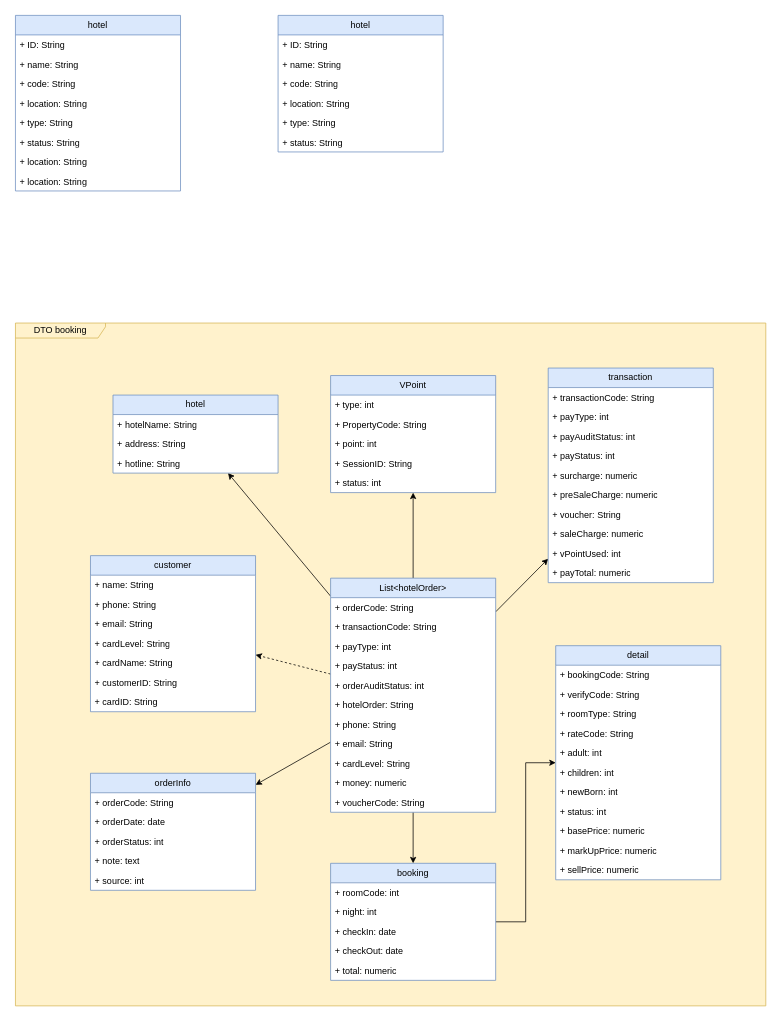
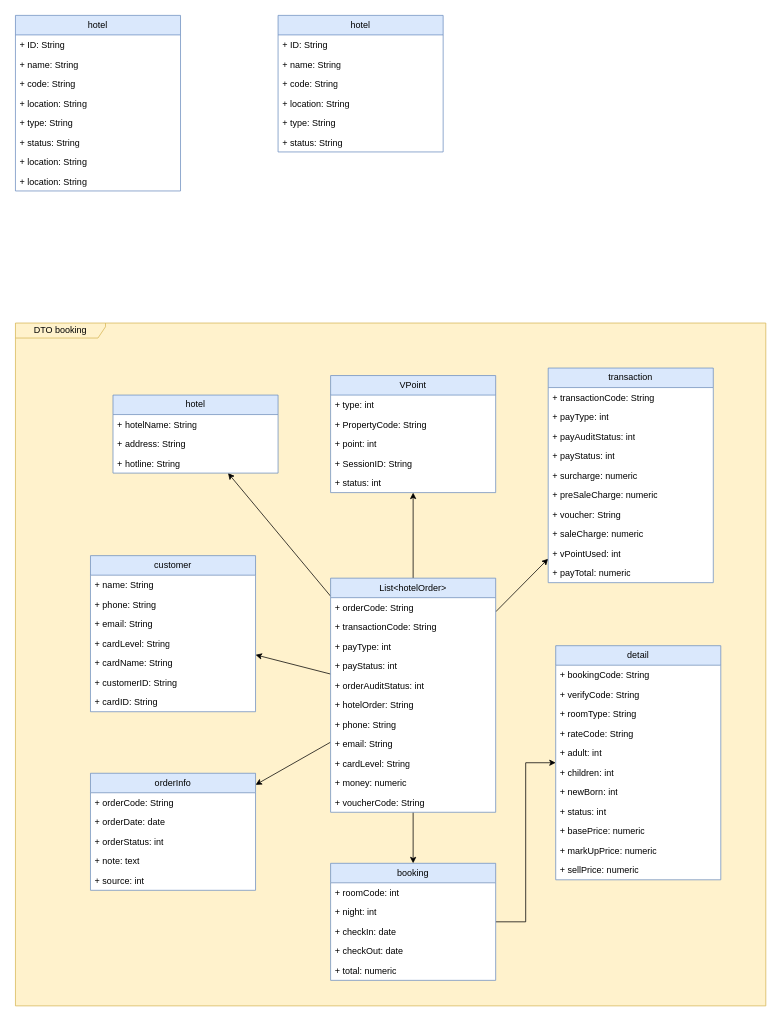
edge "List<hotelOrder>" -> "customer": style dashed -> solid
